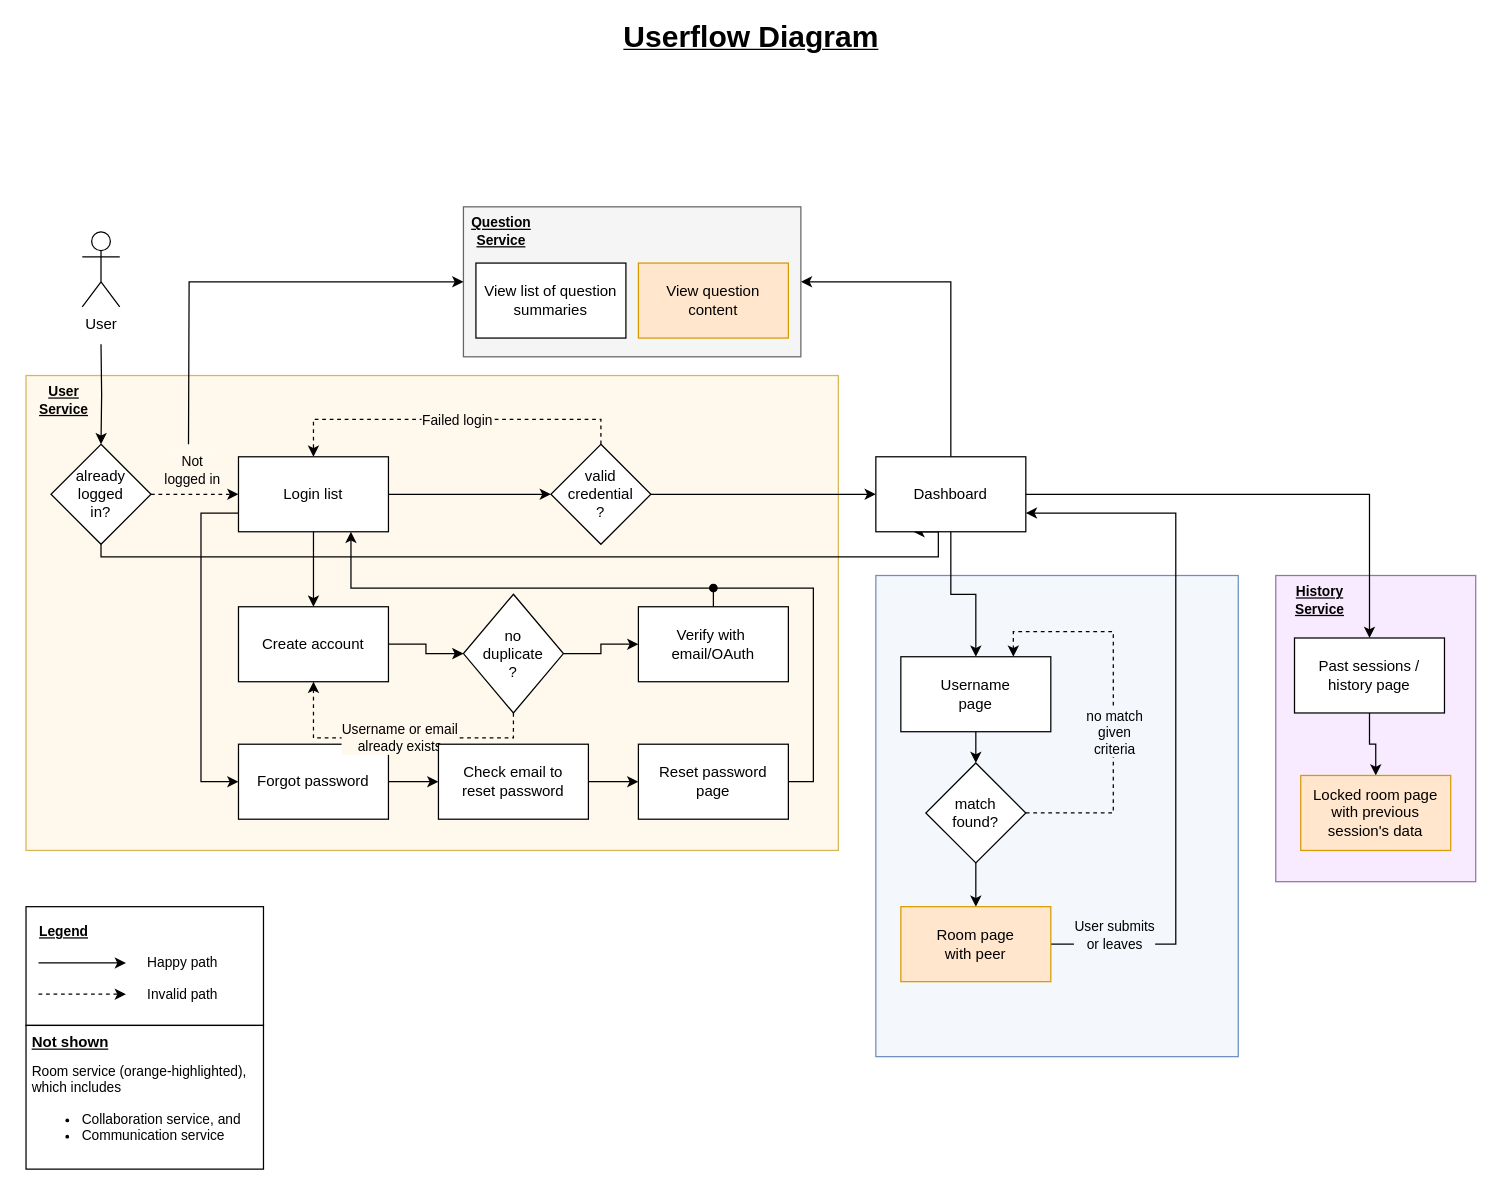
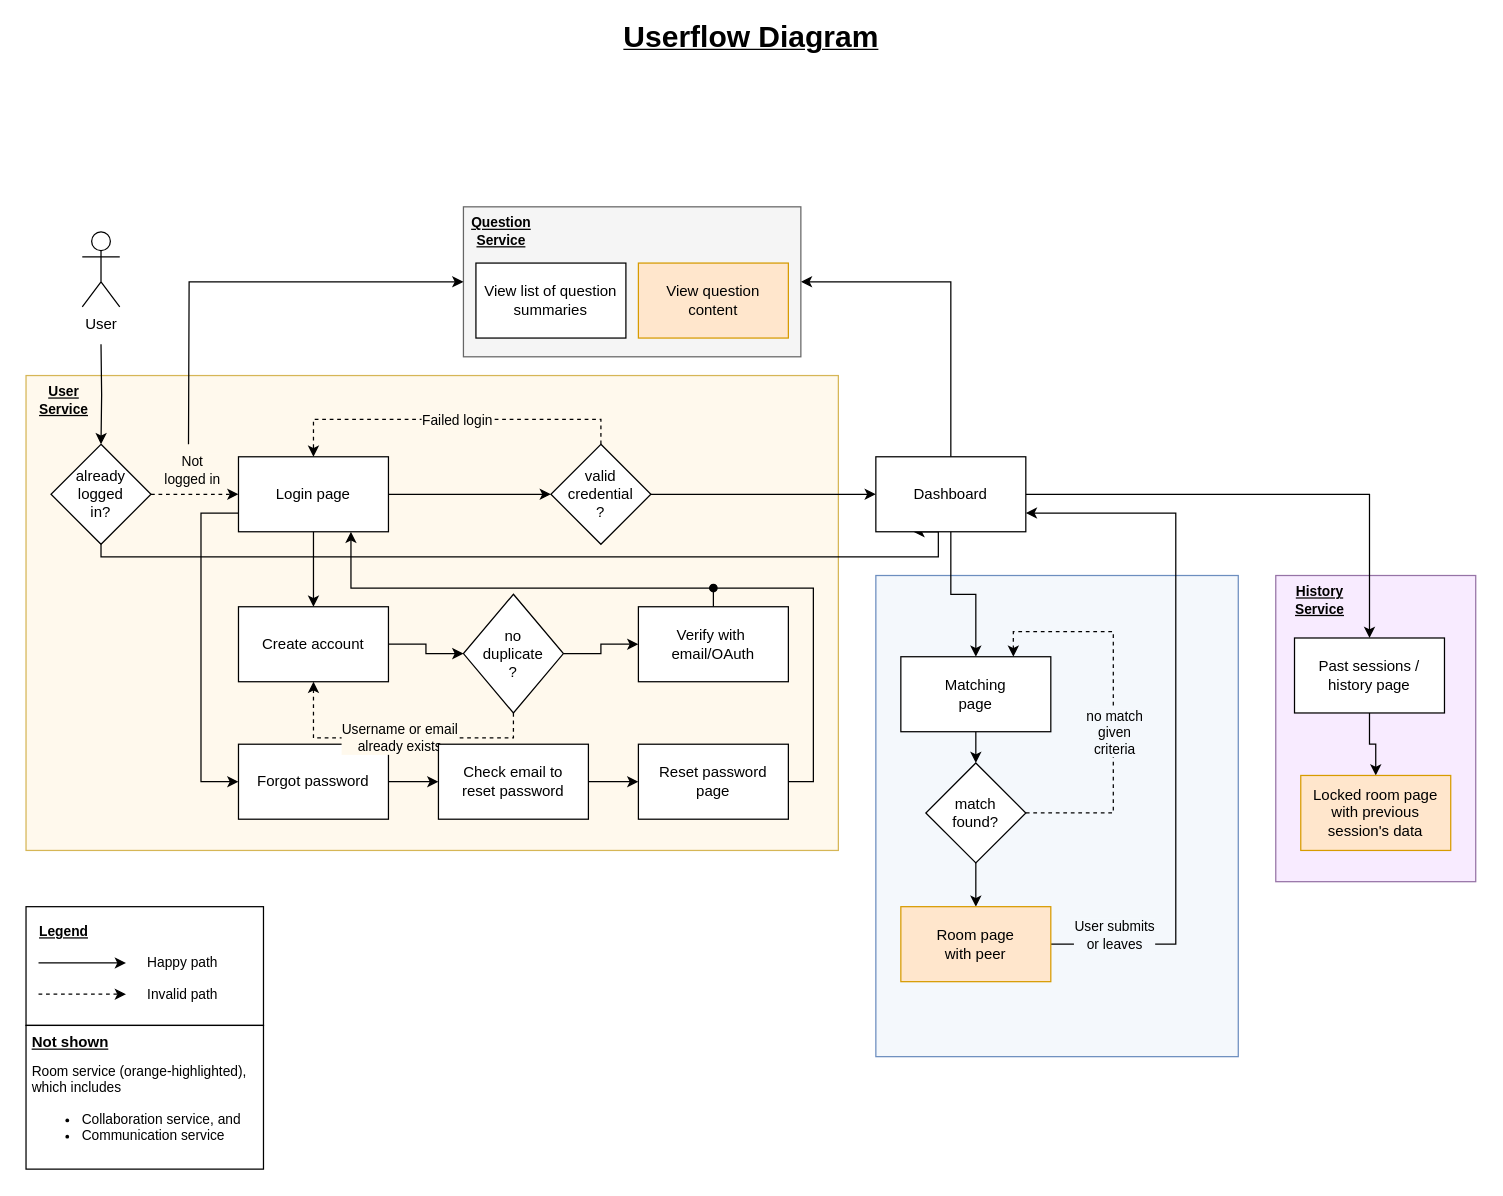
node "Login list": label "Login list" -> "Login page"
node "Username page": label "Username page" -> "Matching page"
